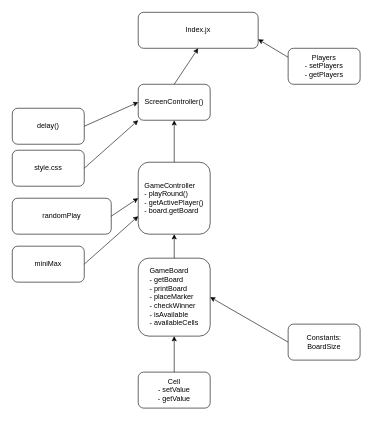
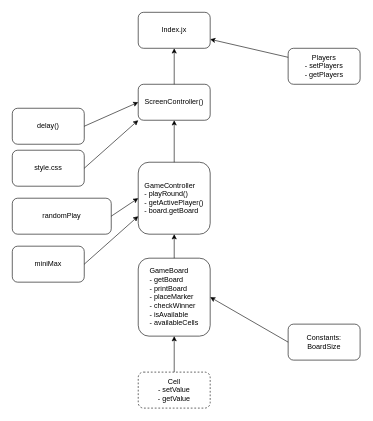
node "Index.jx": size 120x36 -> 72x36
node "Cell - setValue - getValue": style solid -> dashed
